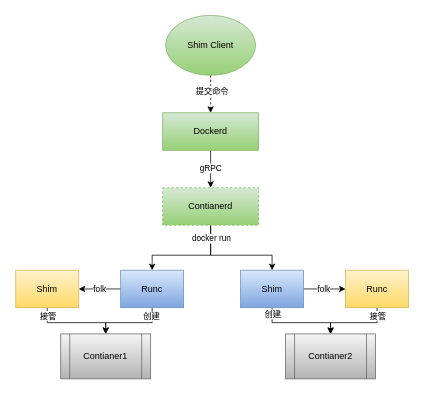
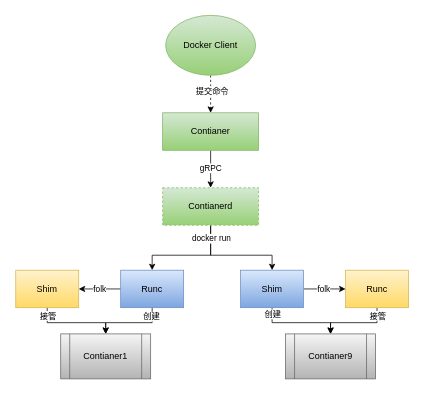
node "Shim Client": label "Shim Client" -> "Docker Client"
node "Dockerd": label "Dockerd" -> "Contianer"
node "Contianer2": label "Contianer2" -> "Contianer9"
